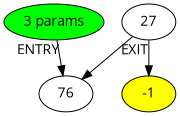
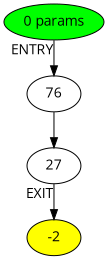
node "3 params": label "3 params" -> "0 params"
edge "27" -> "76": reversed
node "-1": label "-1" -> "-2"
